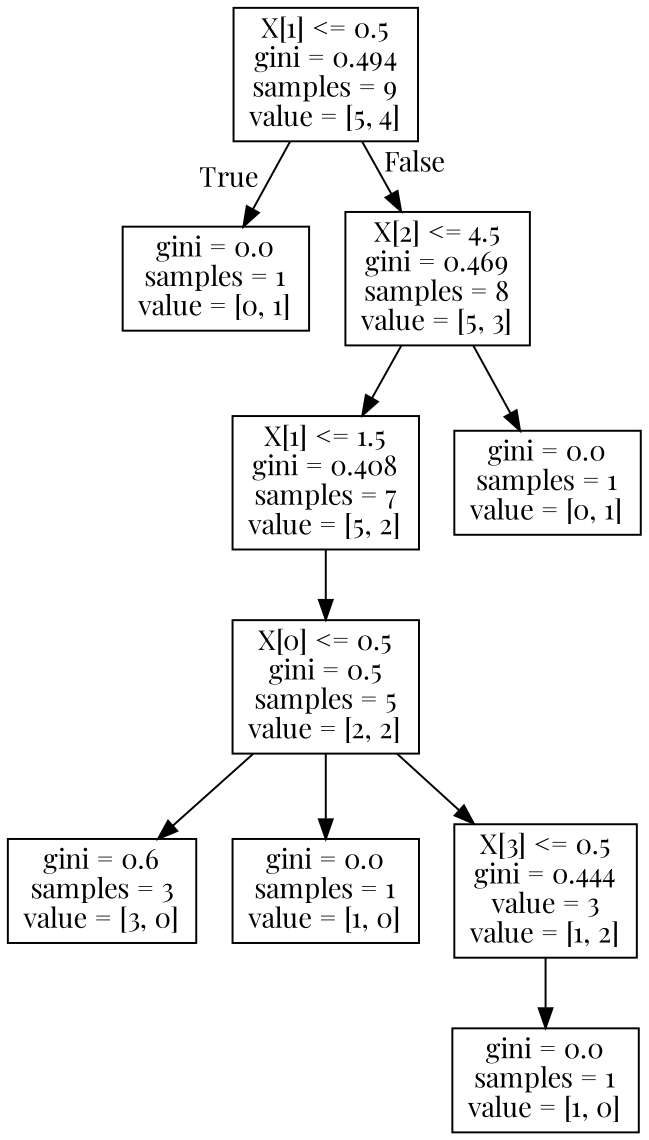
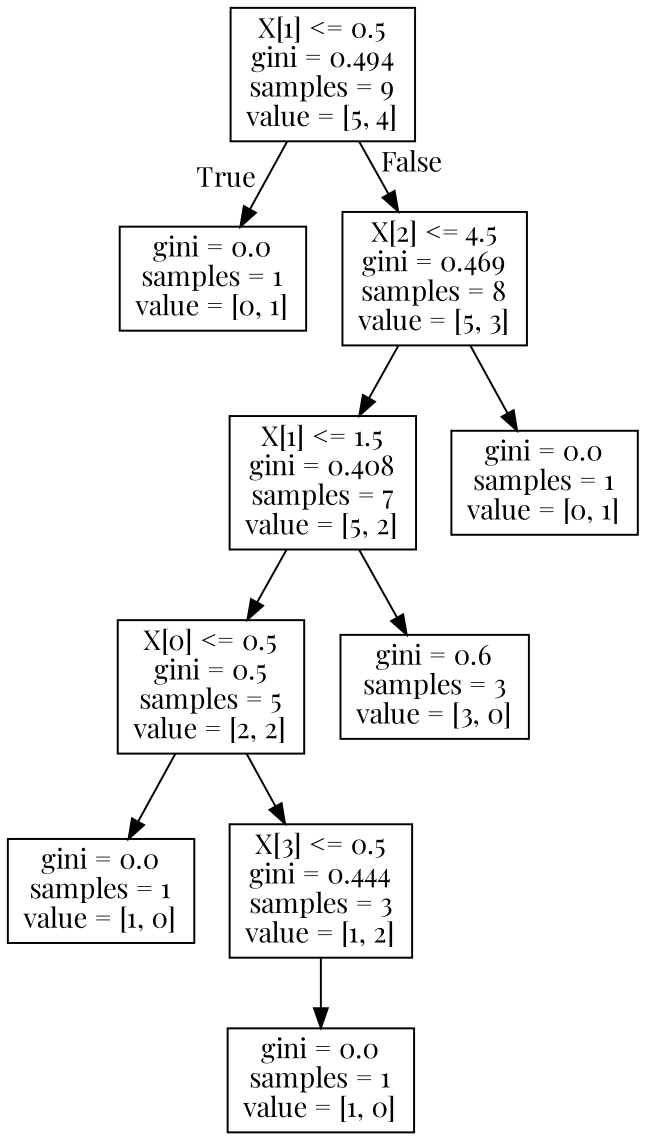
edge "X[0] <= 0.5 gini = 0.5 samples = 5 value = [2, 2]" -> "gini = 0.6 samples = 3 value = [3, 0]": now "X[1] <= 1.5 gini = 0.408 samples = 7 value = [5, 2]" -> "gini = 0.6 samples = 3 value = [3, 0]"
node "X[3] <= 0.5 gini = 0.444 value = 3 value = [1, 2]": label "X[3] <= 0.5 gini = 0.444 value = 3 value = [1, 2]" -> "X[3] <= 0.5 gini = 0.444 samples = 3 value = [1, 2]"
